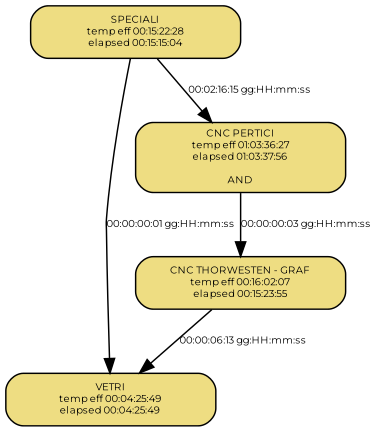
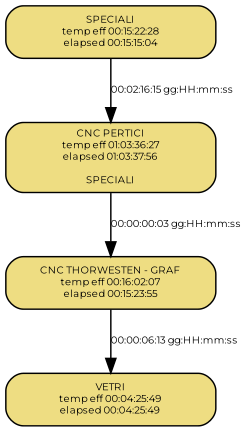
node "CNC PERTICI temp eff 01:03:36:27 elapsed 01:03:37:56 AND": label "CNC PERTICI temp eff 01:03:36:27 elapsed 01:03:37:56 AND" -> "CNC PERTICI temp eff 01:03:36:27 elapsed 01:03:37:56 SPECIALI"
edge "SPECIALI temp eff 00:15:22:28 elapsed 00:15:15:04" -> "VETRI temp eff 00:04:25:49 elapsed 00:04:25:49": removed, label "00:00:00:01 gg:HH:mm:ss"
